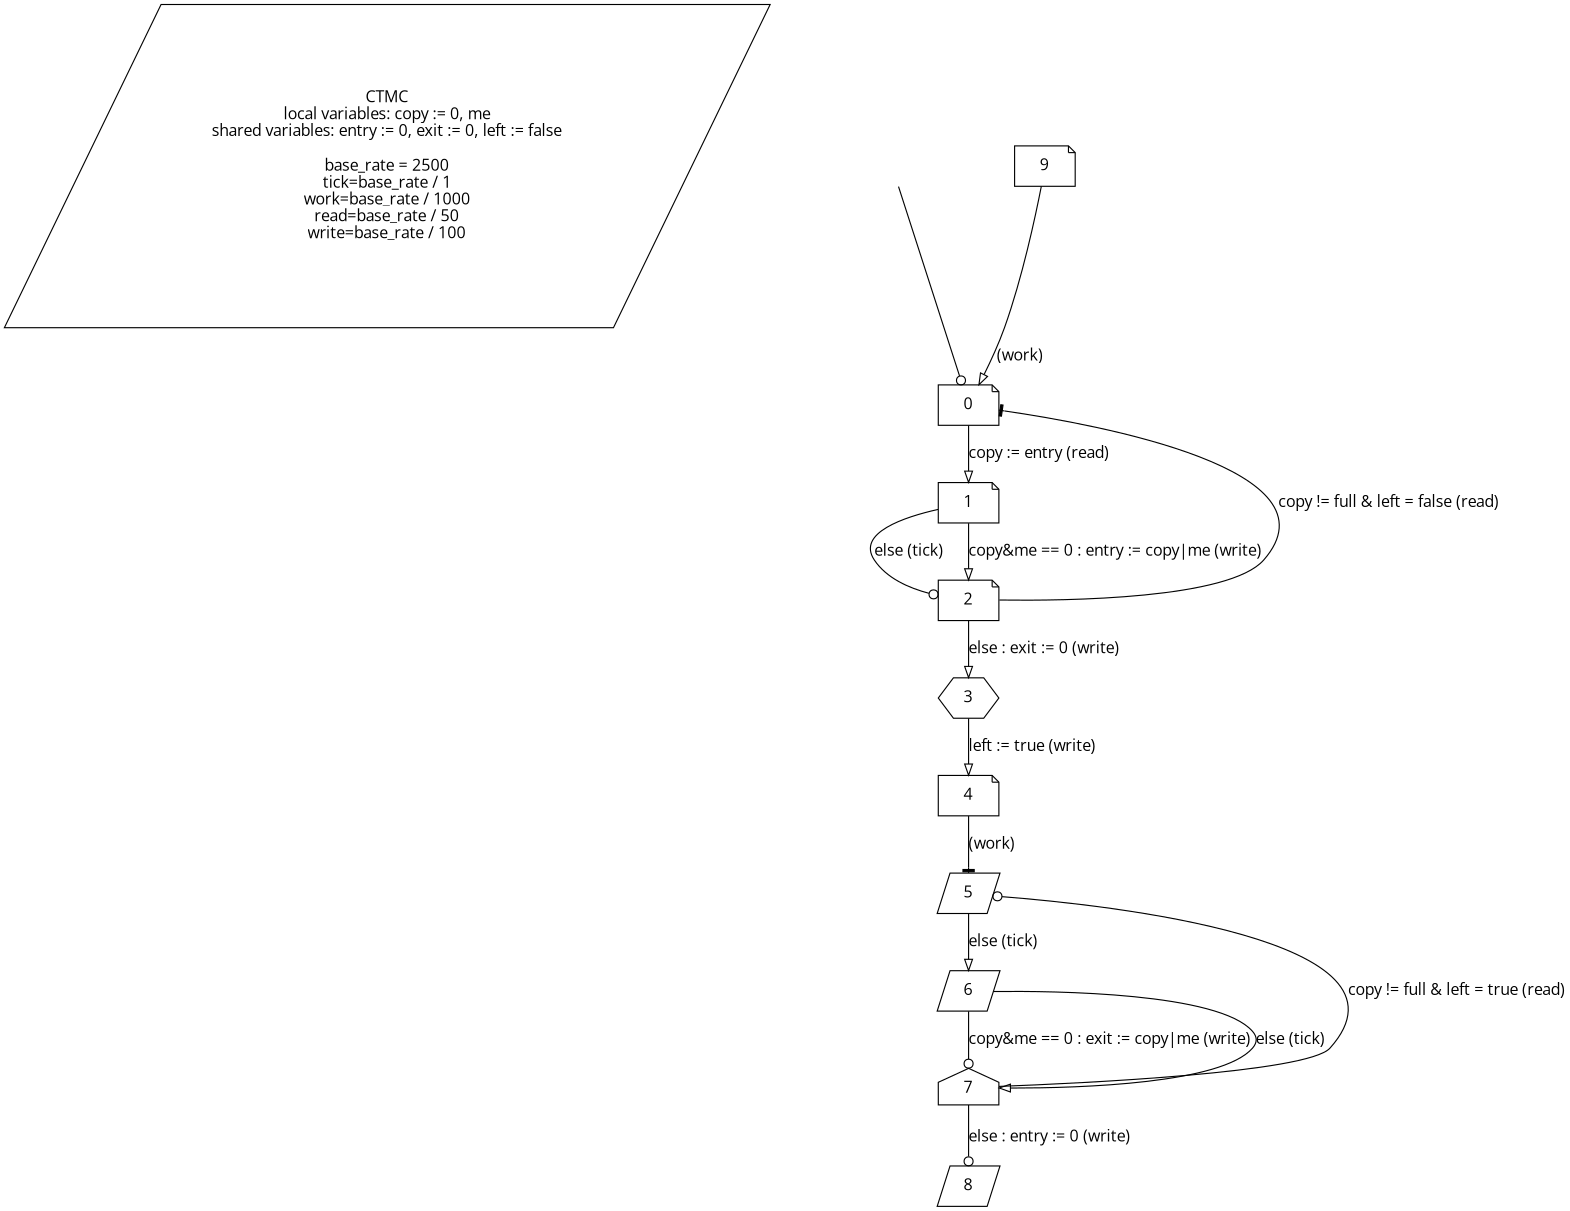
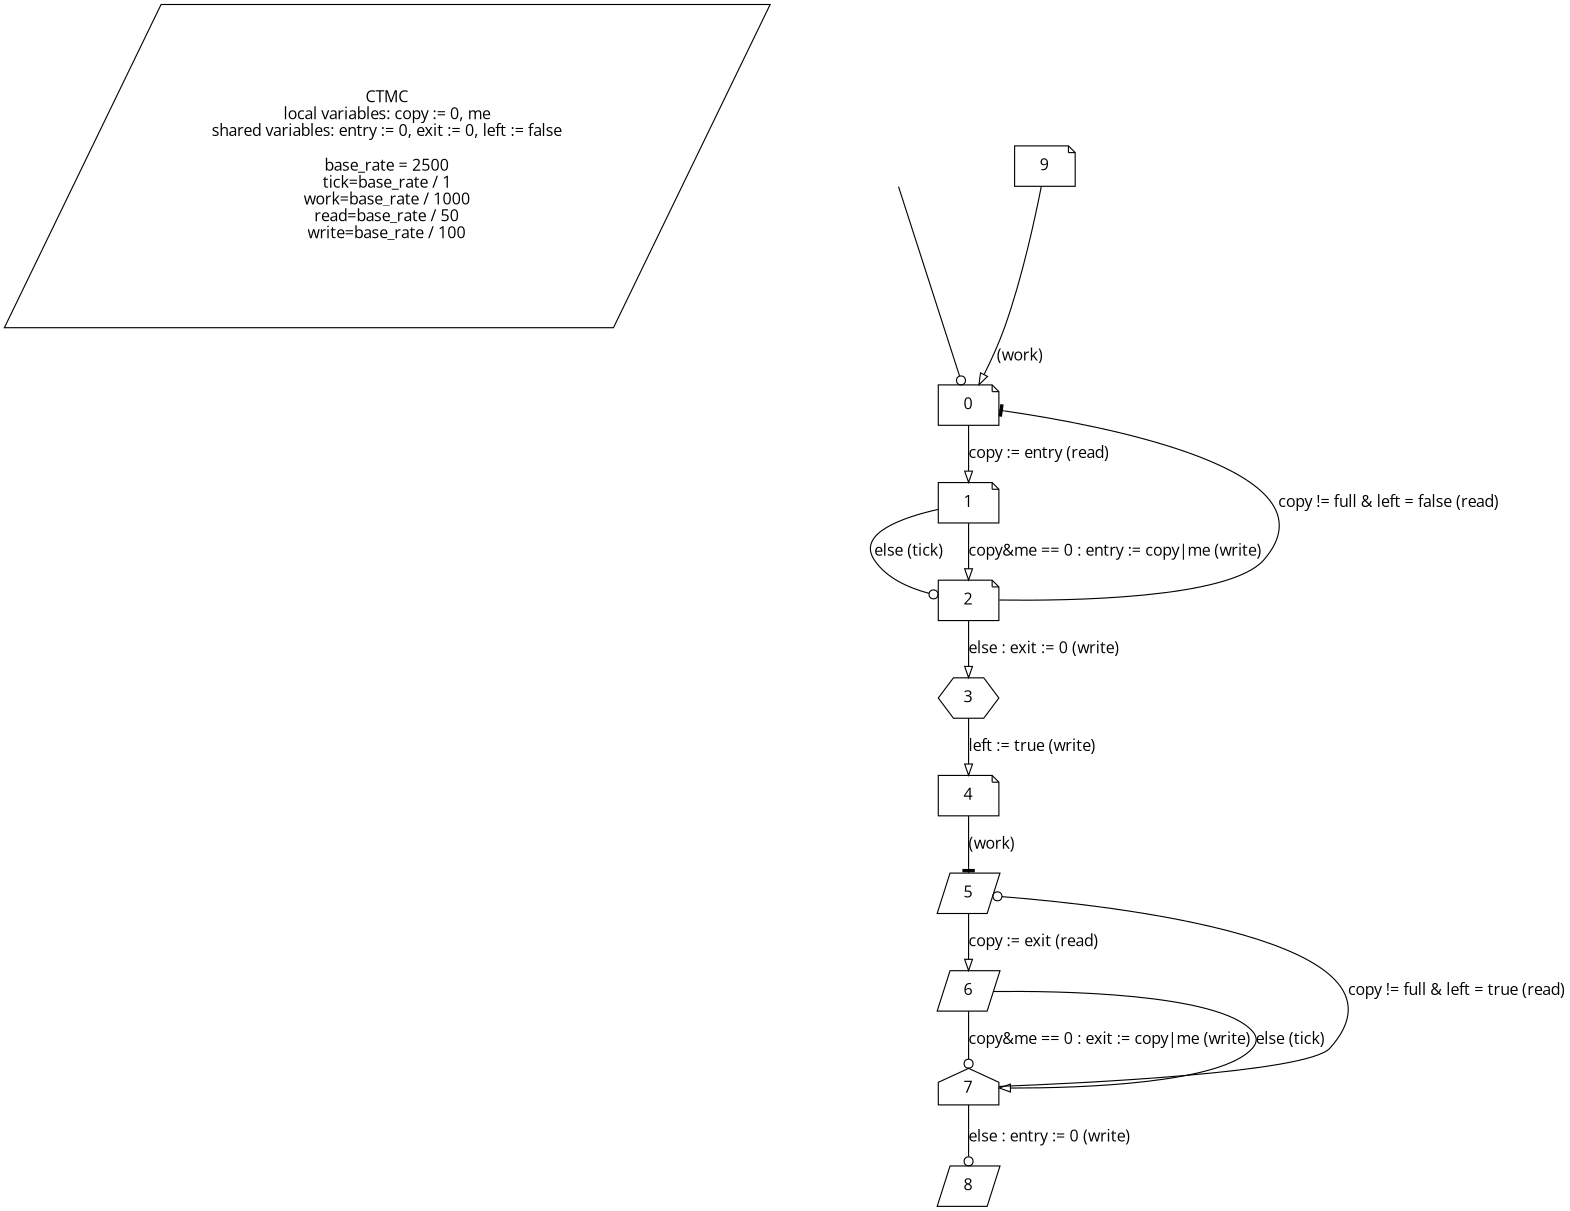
edge "5" -> "6": label "else (tick)" -> "copy := exit (read)"
